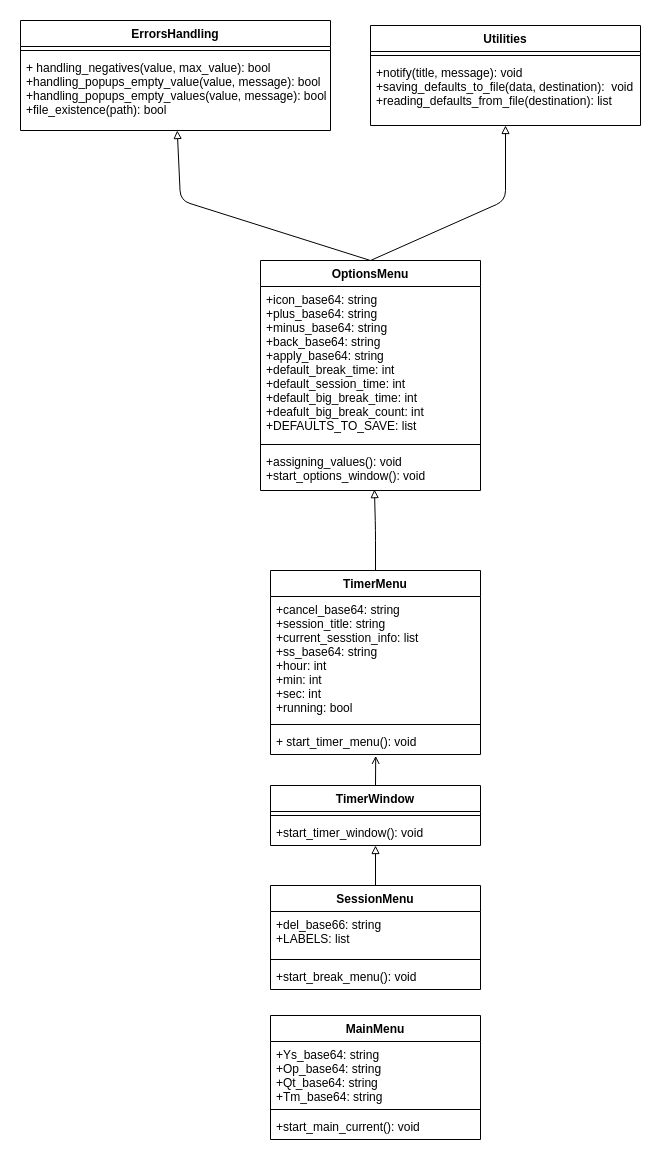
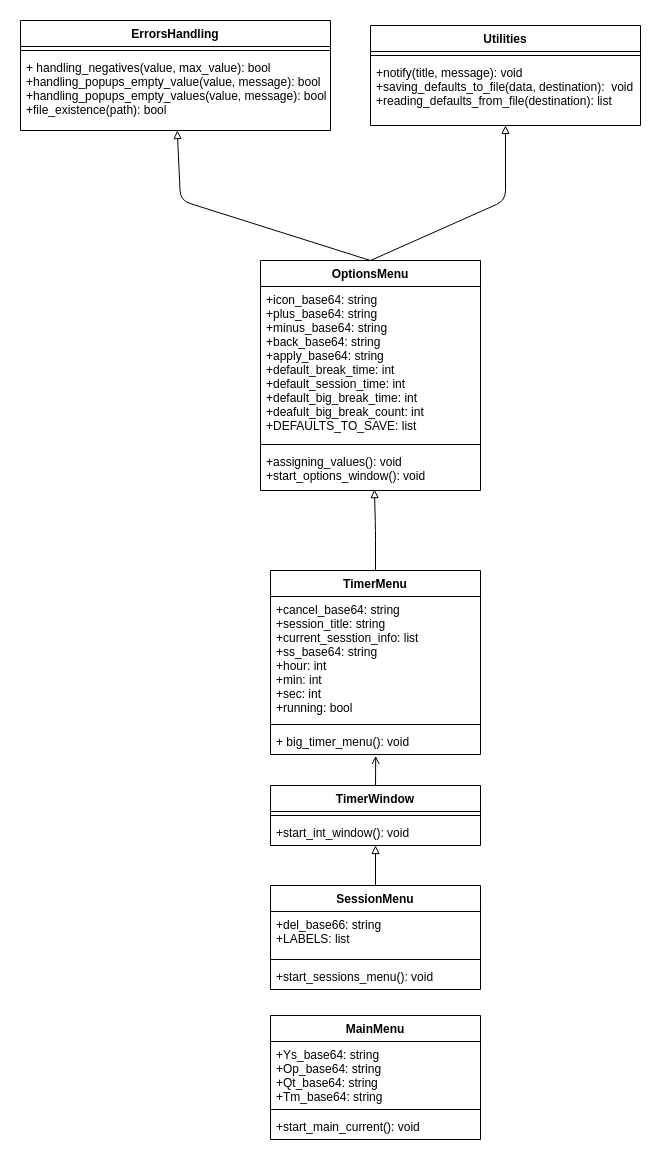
node "+ start_timer_menu(): void": label "+ start_timer_menu(): void" -> "+ big_timer_menu(): void"
node "+start_timer_window(): void": label "+start_timer_window(): void" -> "+start_int_window(): void"
node "+start_break_menu(): void": label "+start_break_menu(): void" -> "+start_sessions_menu(): void"
